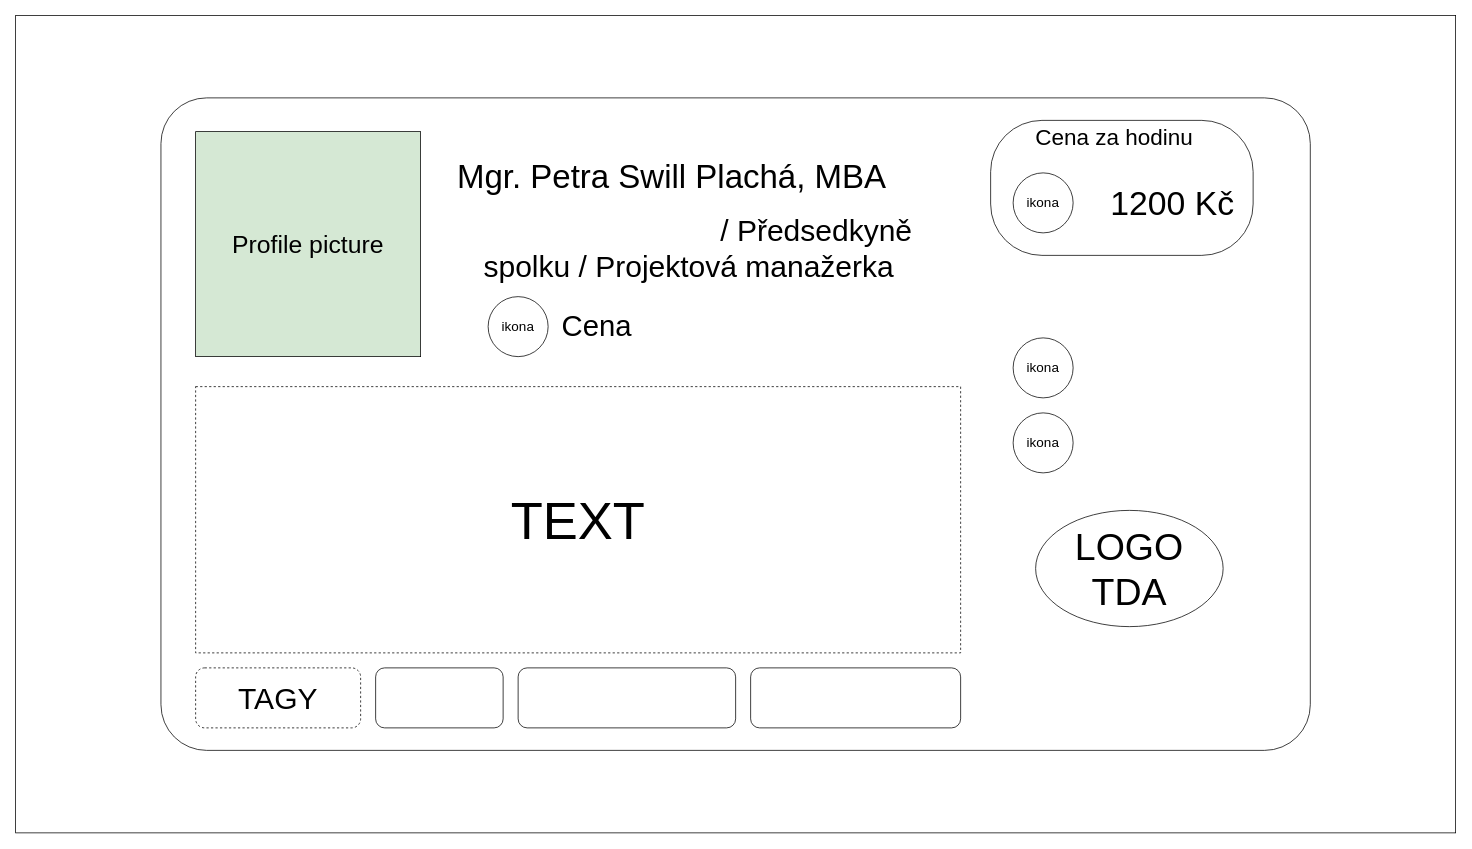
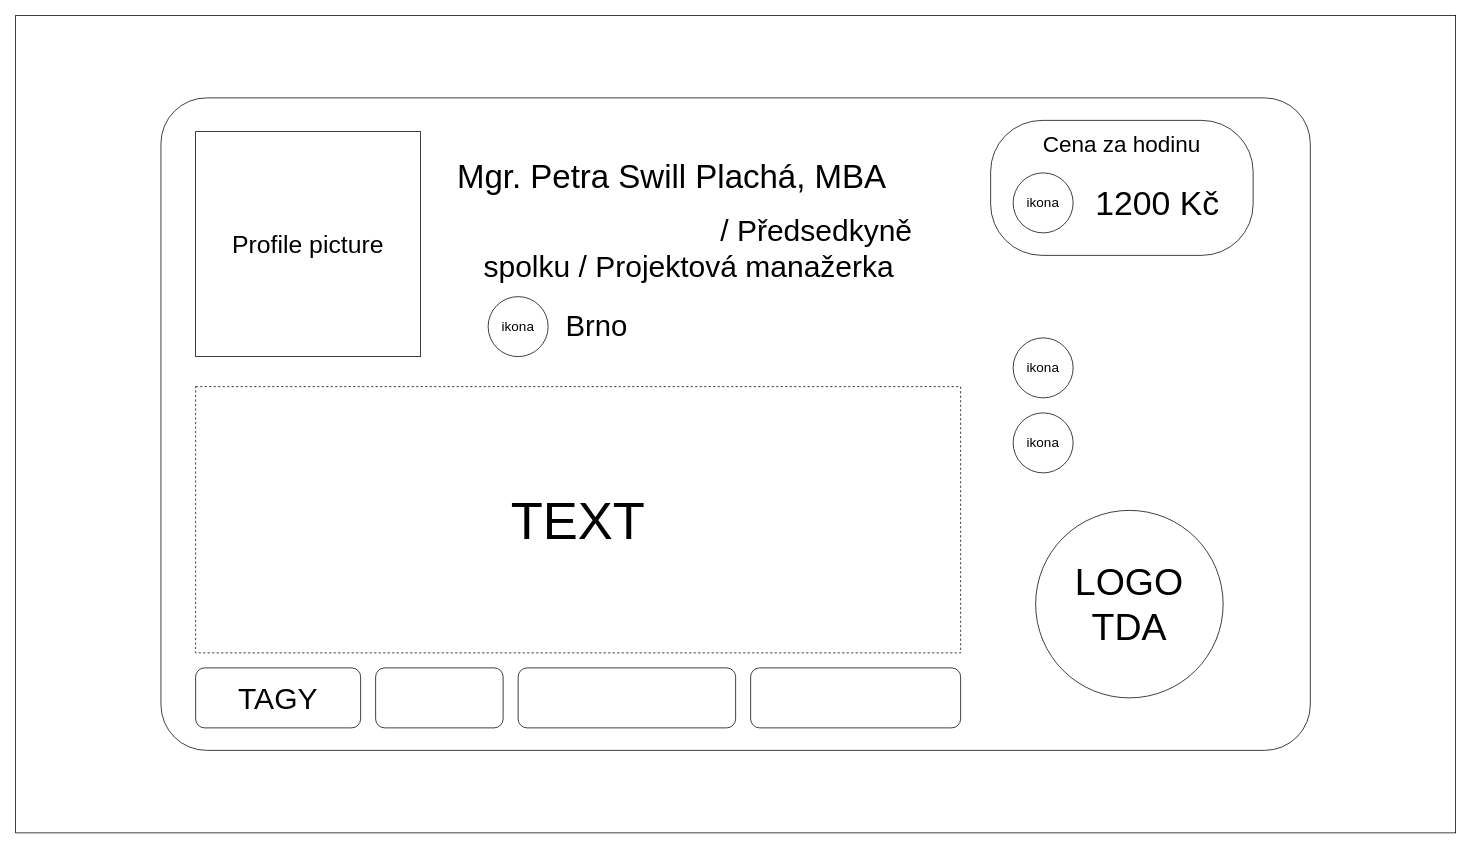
node "Cena za hodinu": moved (1114, 137) -> (1122, 144)
node "1200 Kč": moved (1172, 203) -> (1157, 203)
node "Profile picture": fillcolor #d5e8d4 -> #ffffff
node "Cena": label "Cena" -> "Brno"
node "LOGO TDA": size 188x116 -> 188x188
node "TAGY": style dashed -> solid
